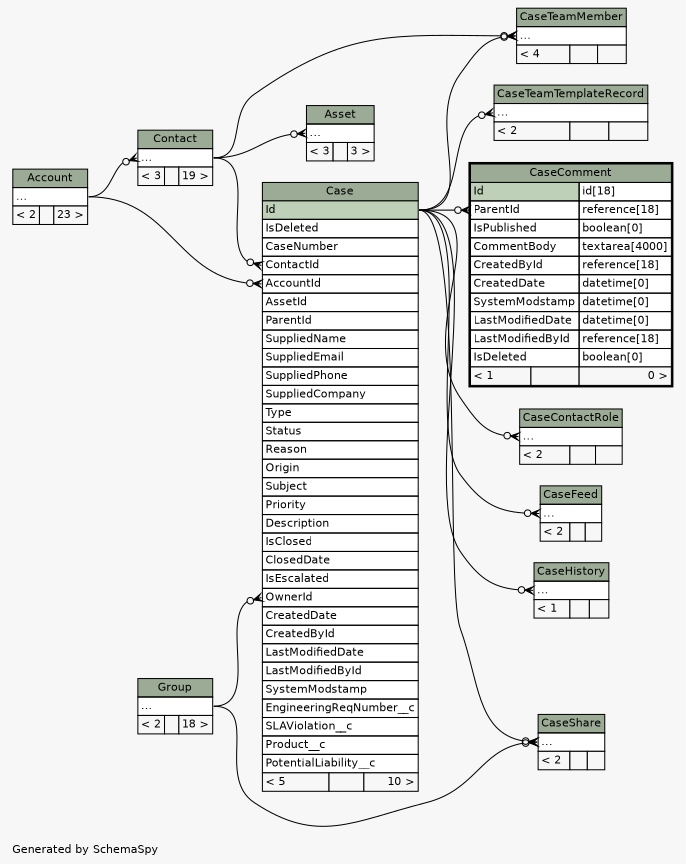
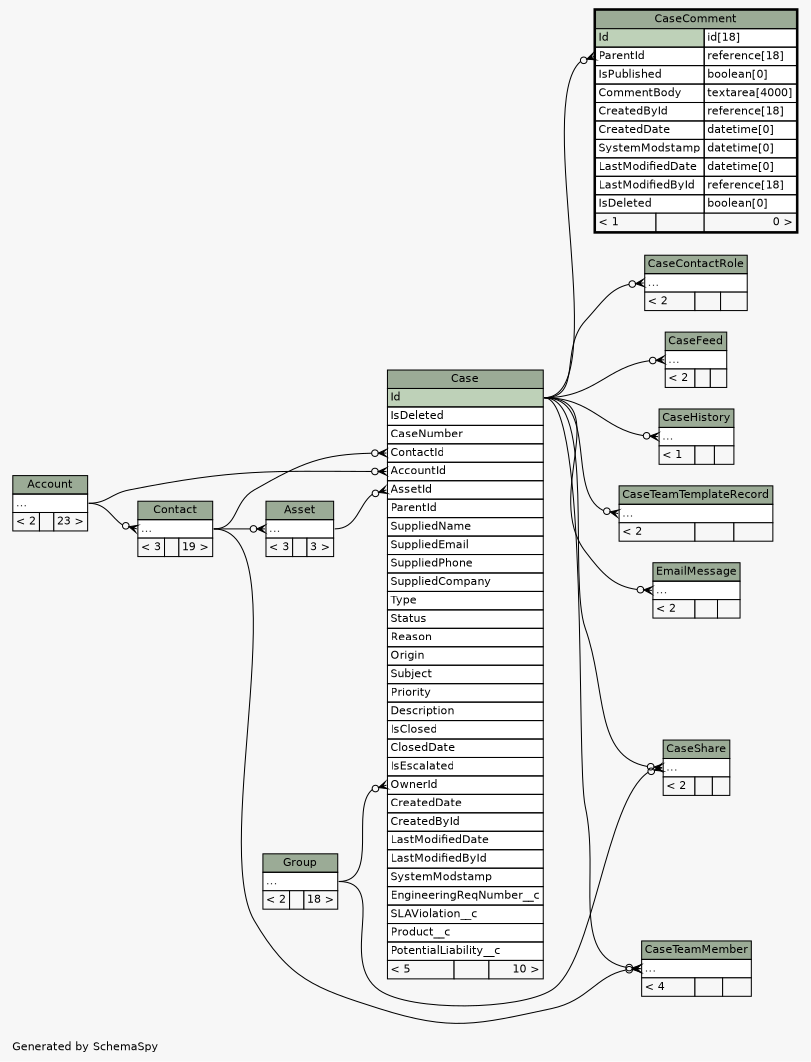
edge "Asset" -> "Case": added
node "EmailMessage": added
